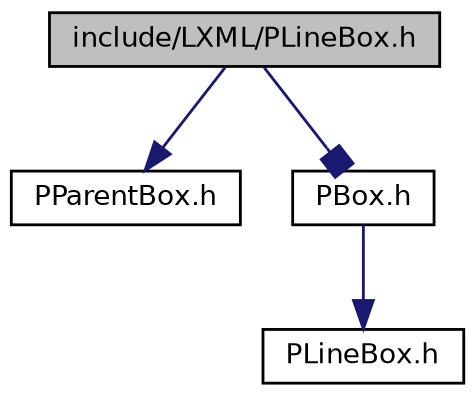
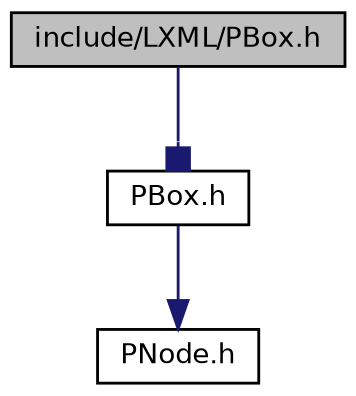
node "include/LXML/PLineBox.h": label "include/LXML/PLineBox.h" -> "include/LXML/PBox.h"
node "PParentBox.h": removed
node "PLineBox.h": label "PLineBox.h" -> "PNode.h"
